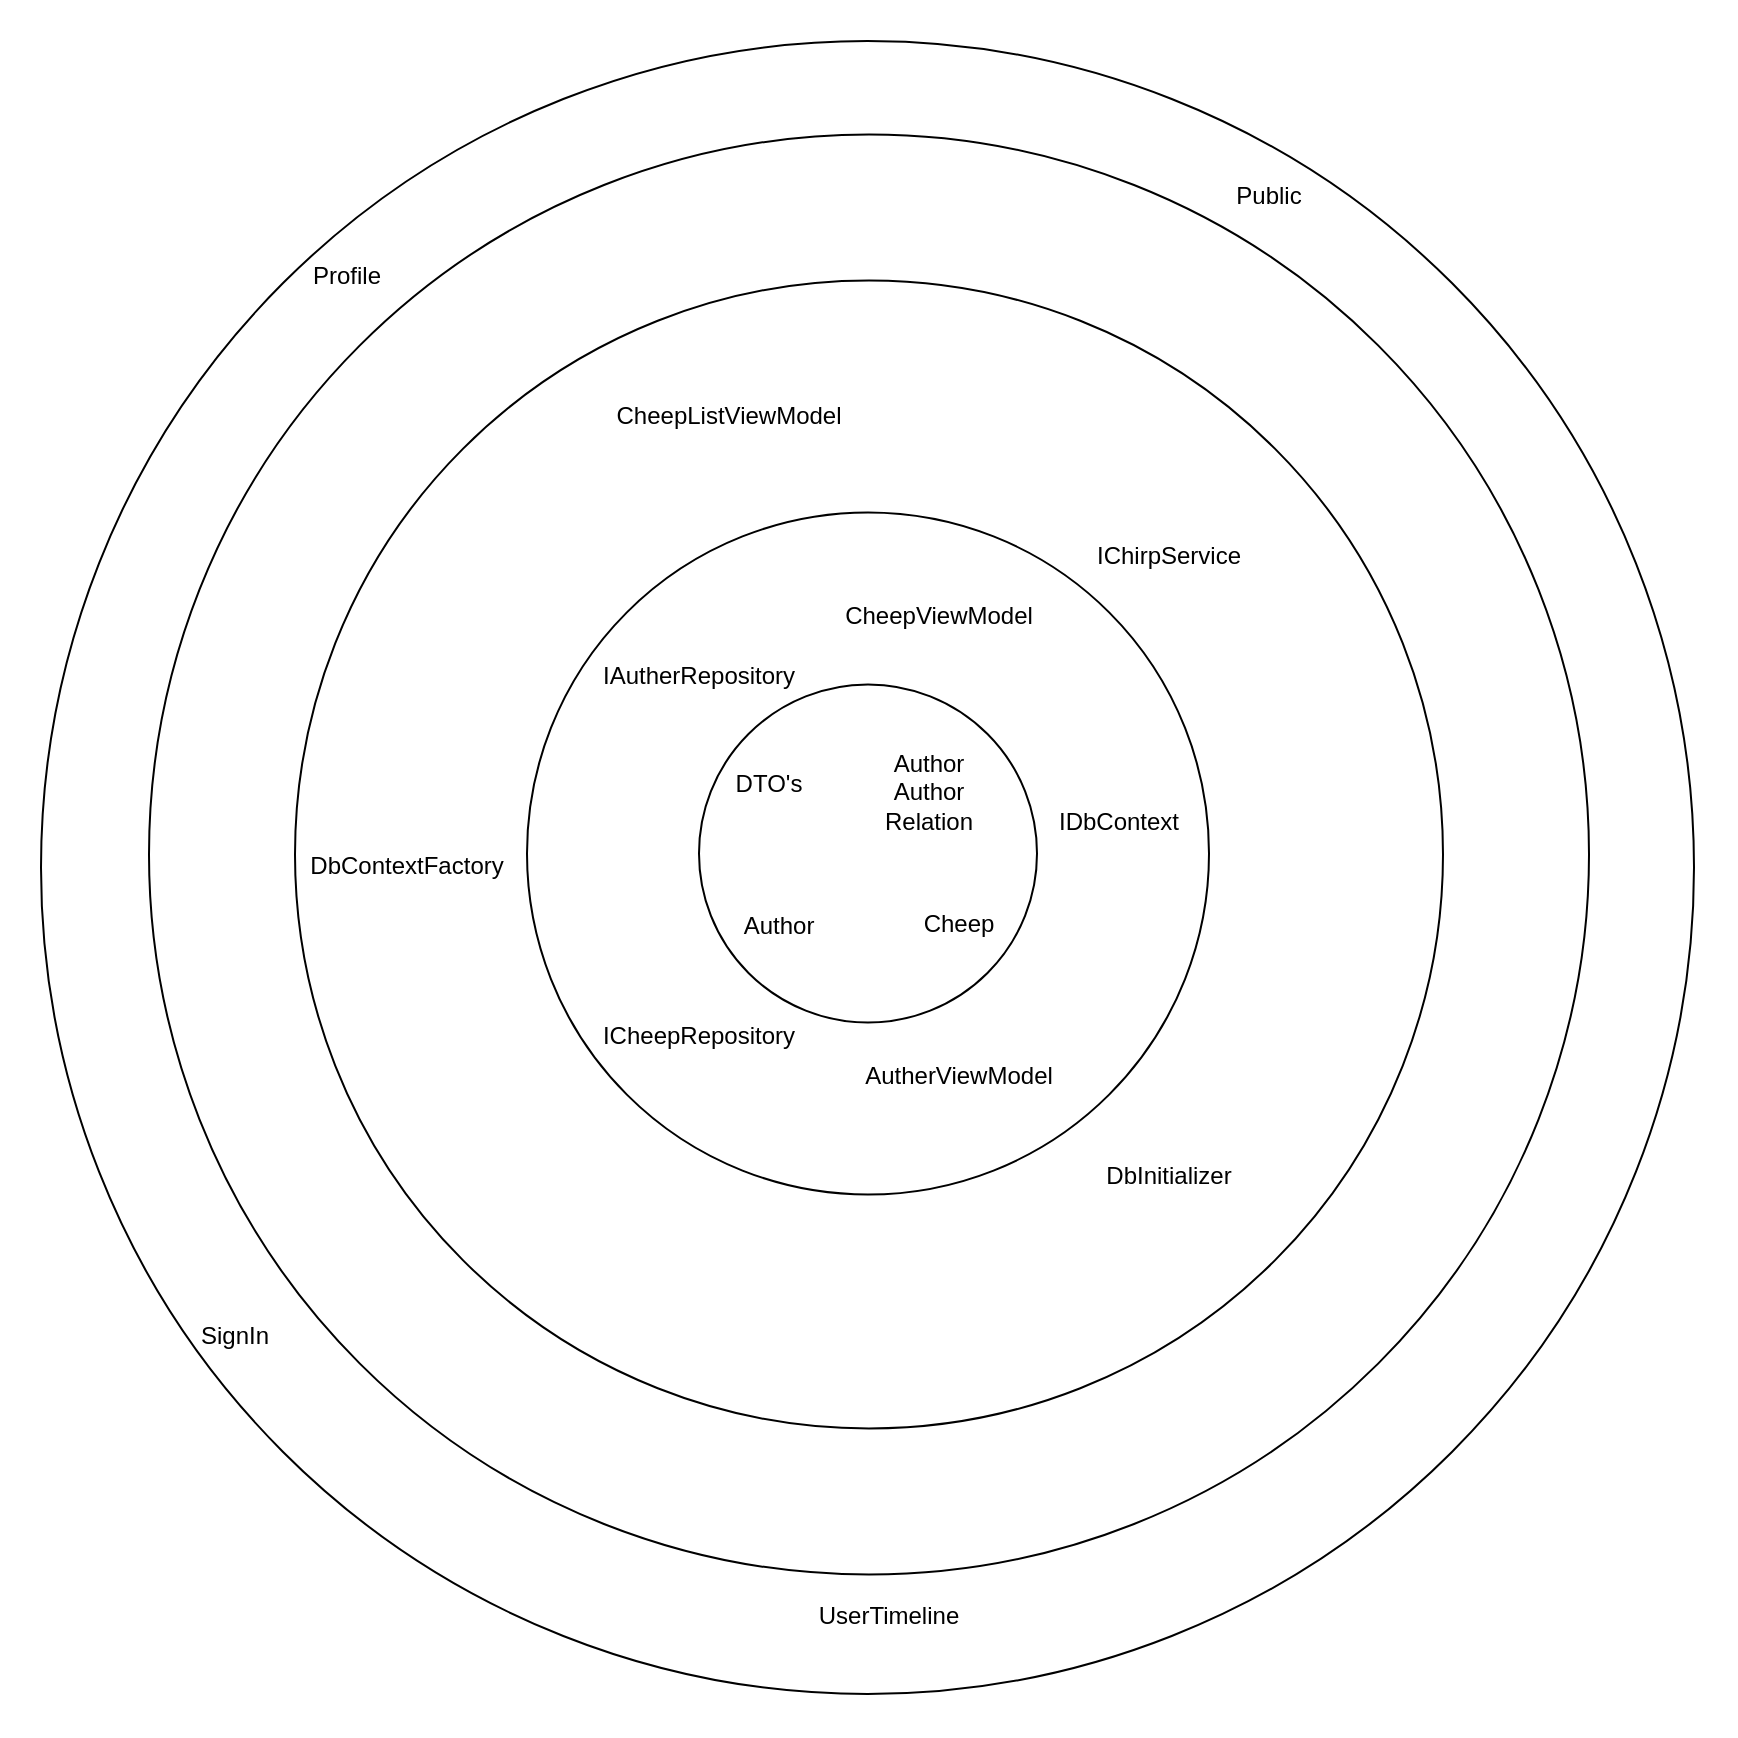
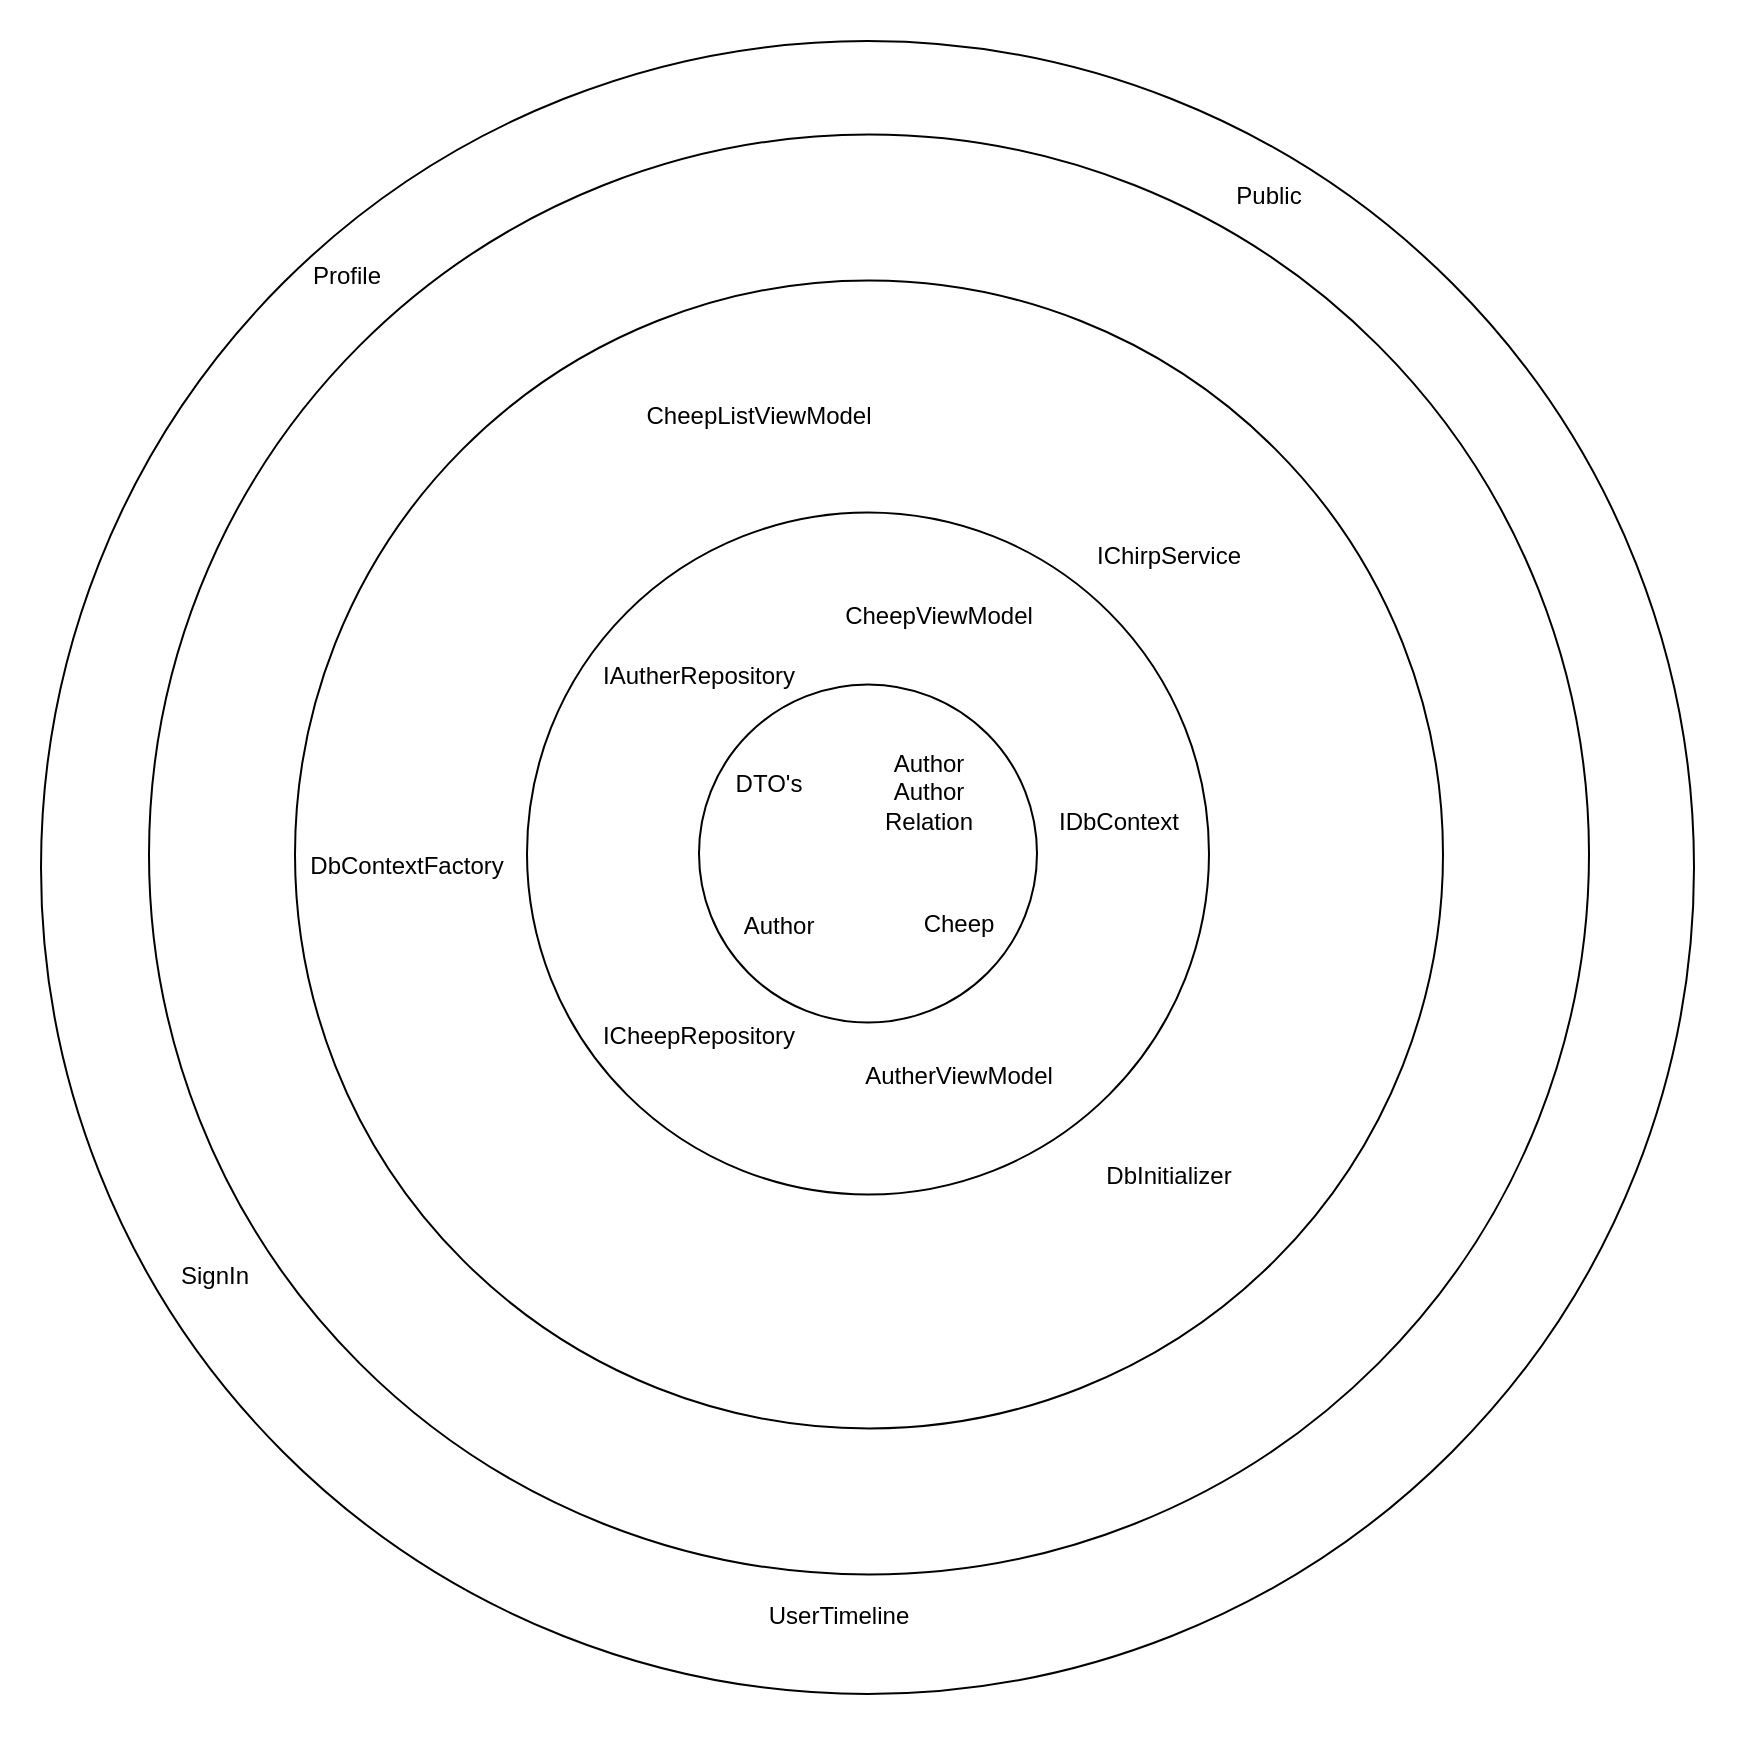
node "CheepListViewModel": moved (729, 417) -> (759, 417)
node "SignIn": moved (235, 1337) -> (215, 1277)
node "UserTimeline": moved (889, 1617) -> (839, 1617)
